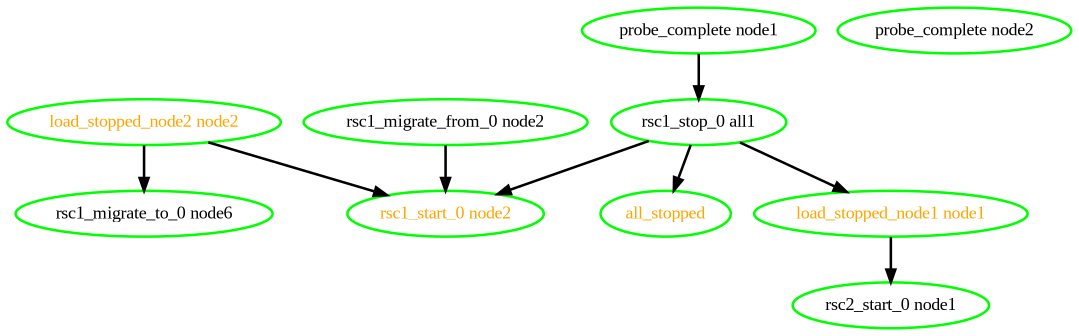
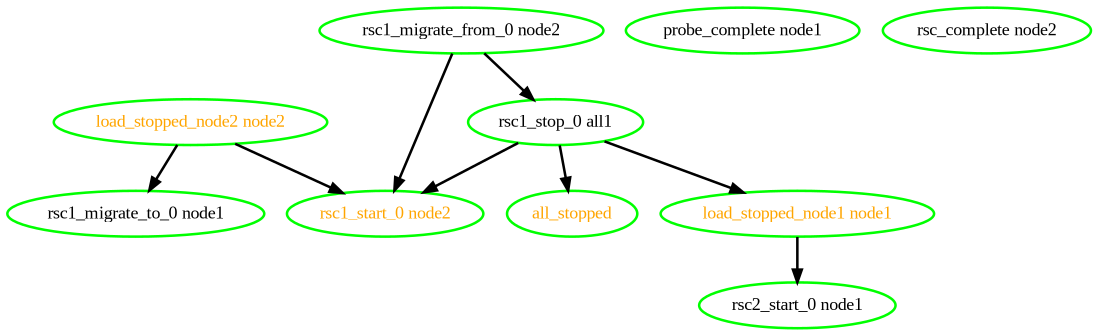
node "probe_complete node2": label "probe_complete node2" -> "rsc_complete node2"
edge "probe_complete node1" -> "rsc1_stop_0 all1": now "rsc1_migrate_from_0 node2" -> "rsc1_stop_0 all1"
node "rsc1_migrate_to_0 node6": label "rsc1_migrate_to_0 node6" -> "rsc1_migrate_to_0 node1"
